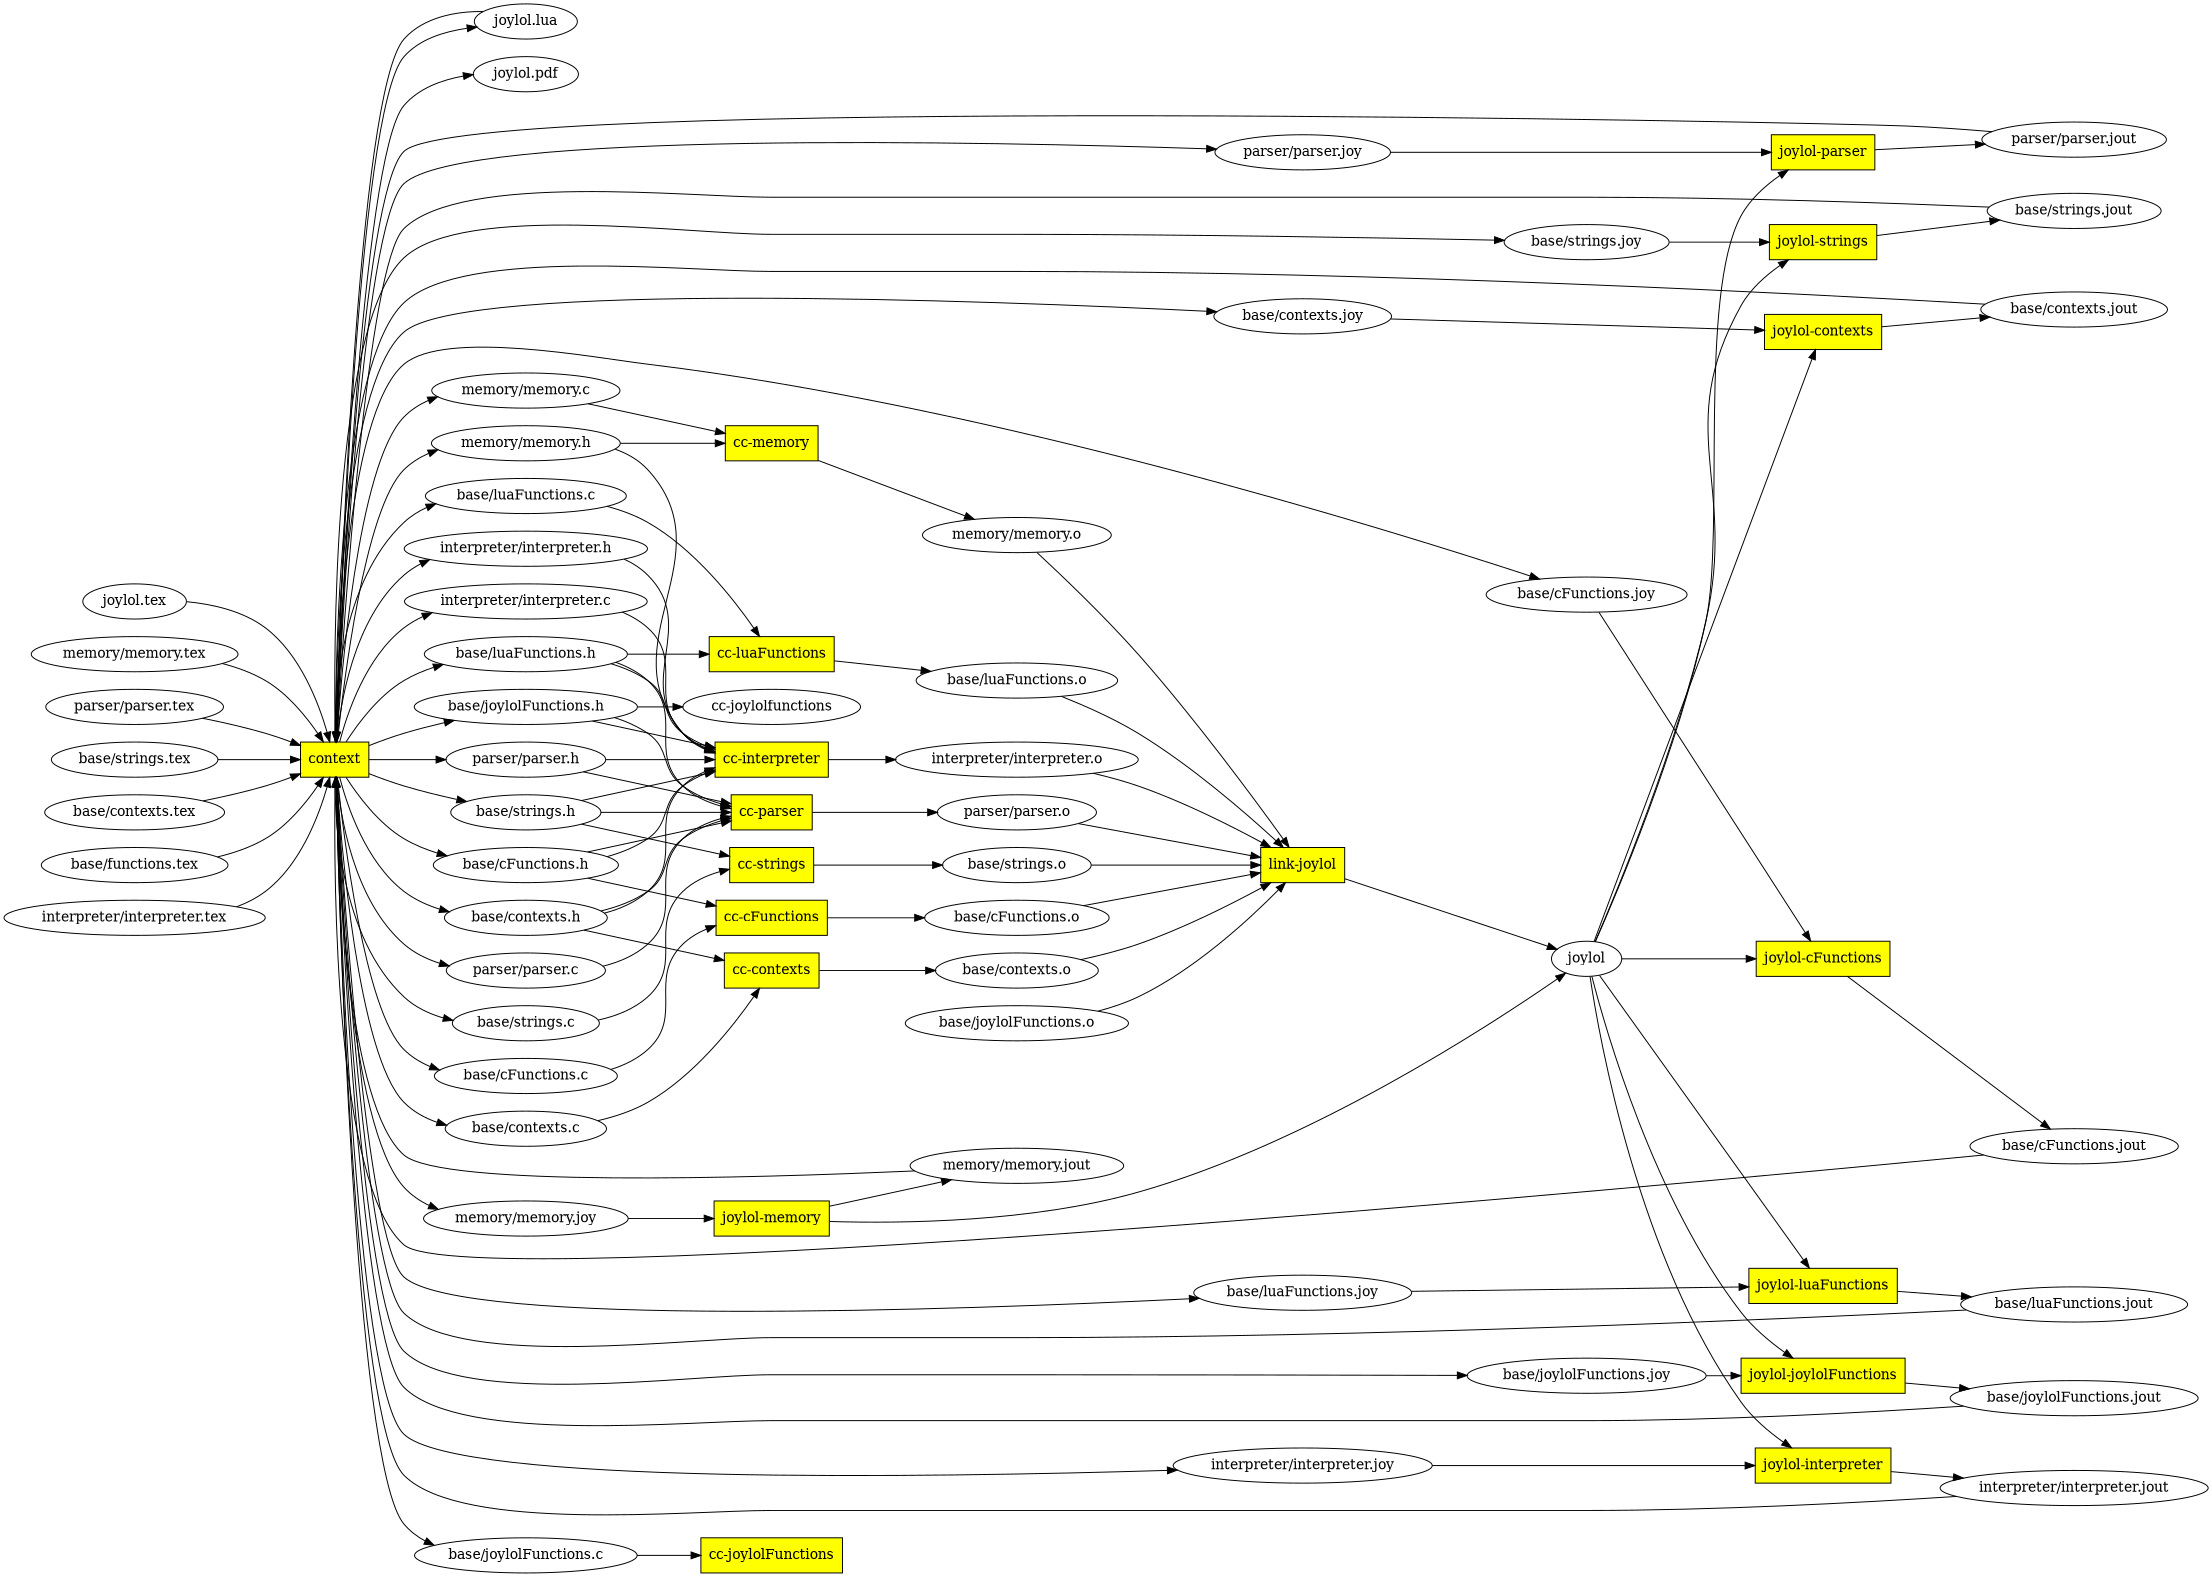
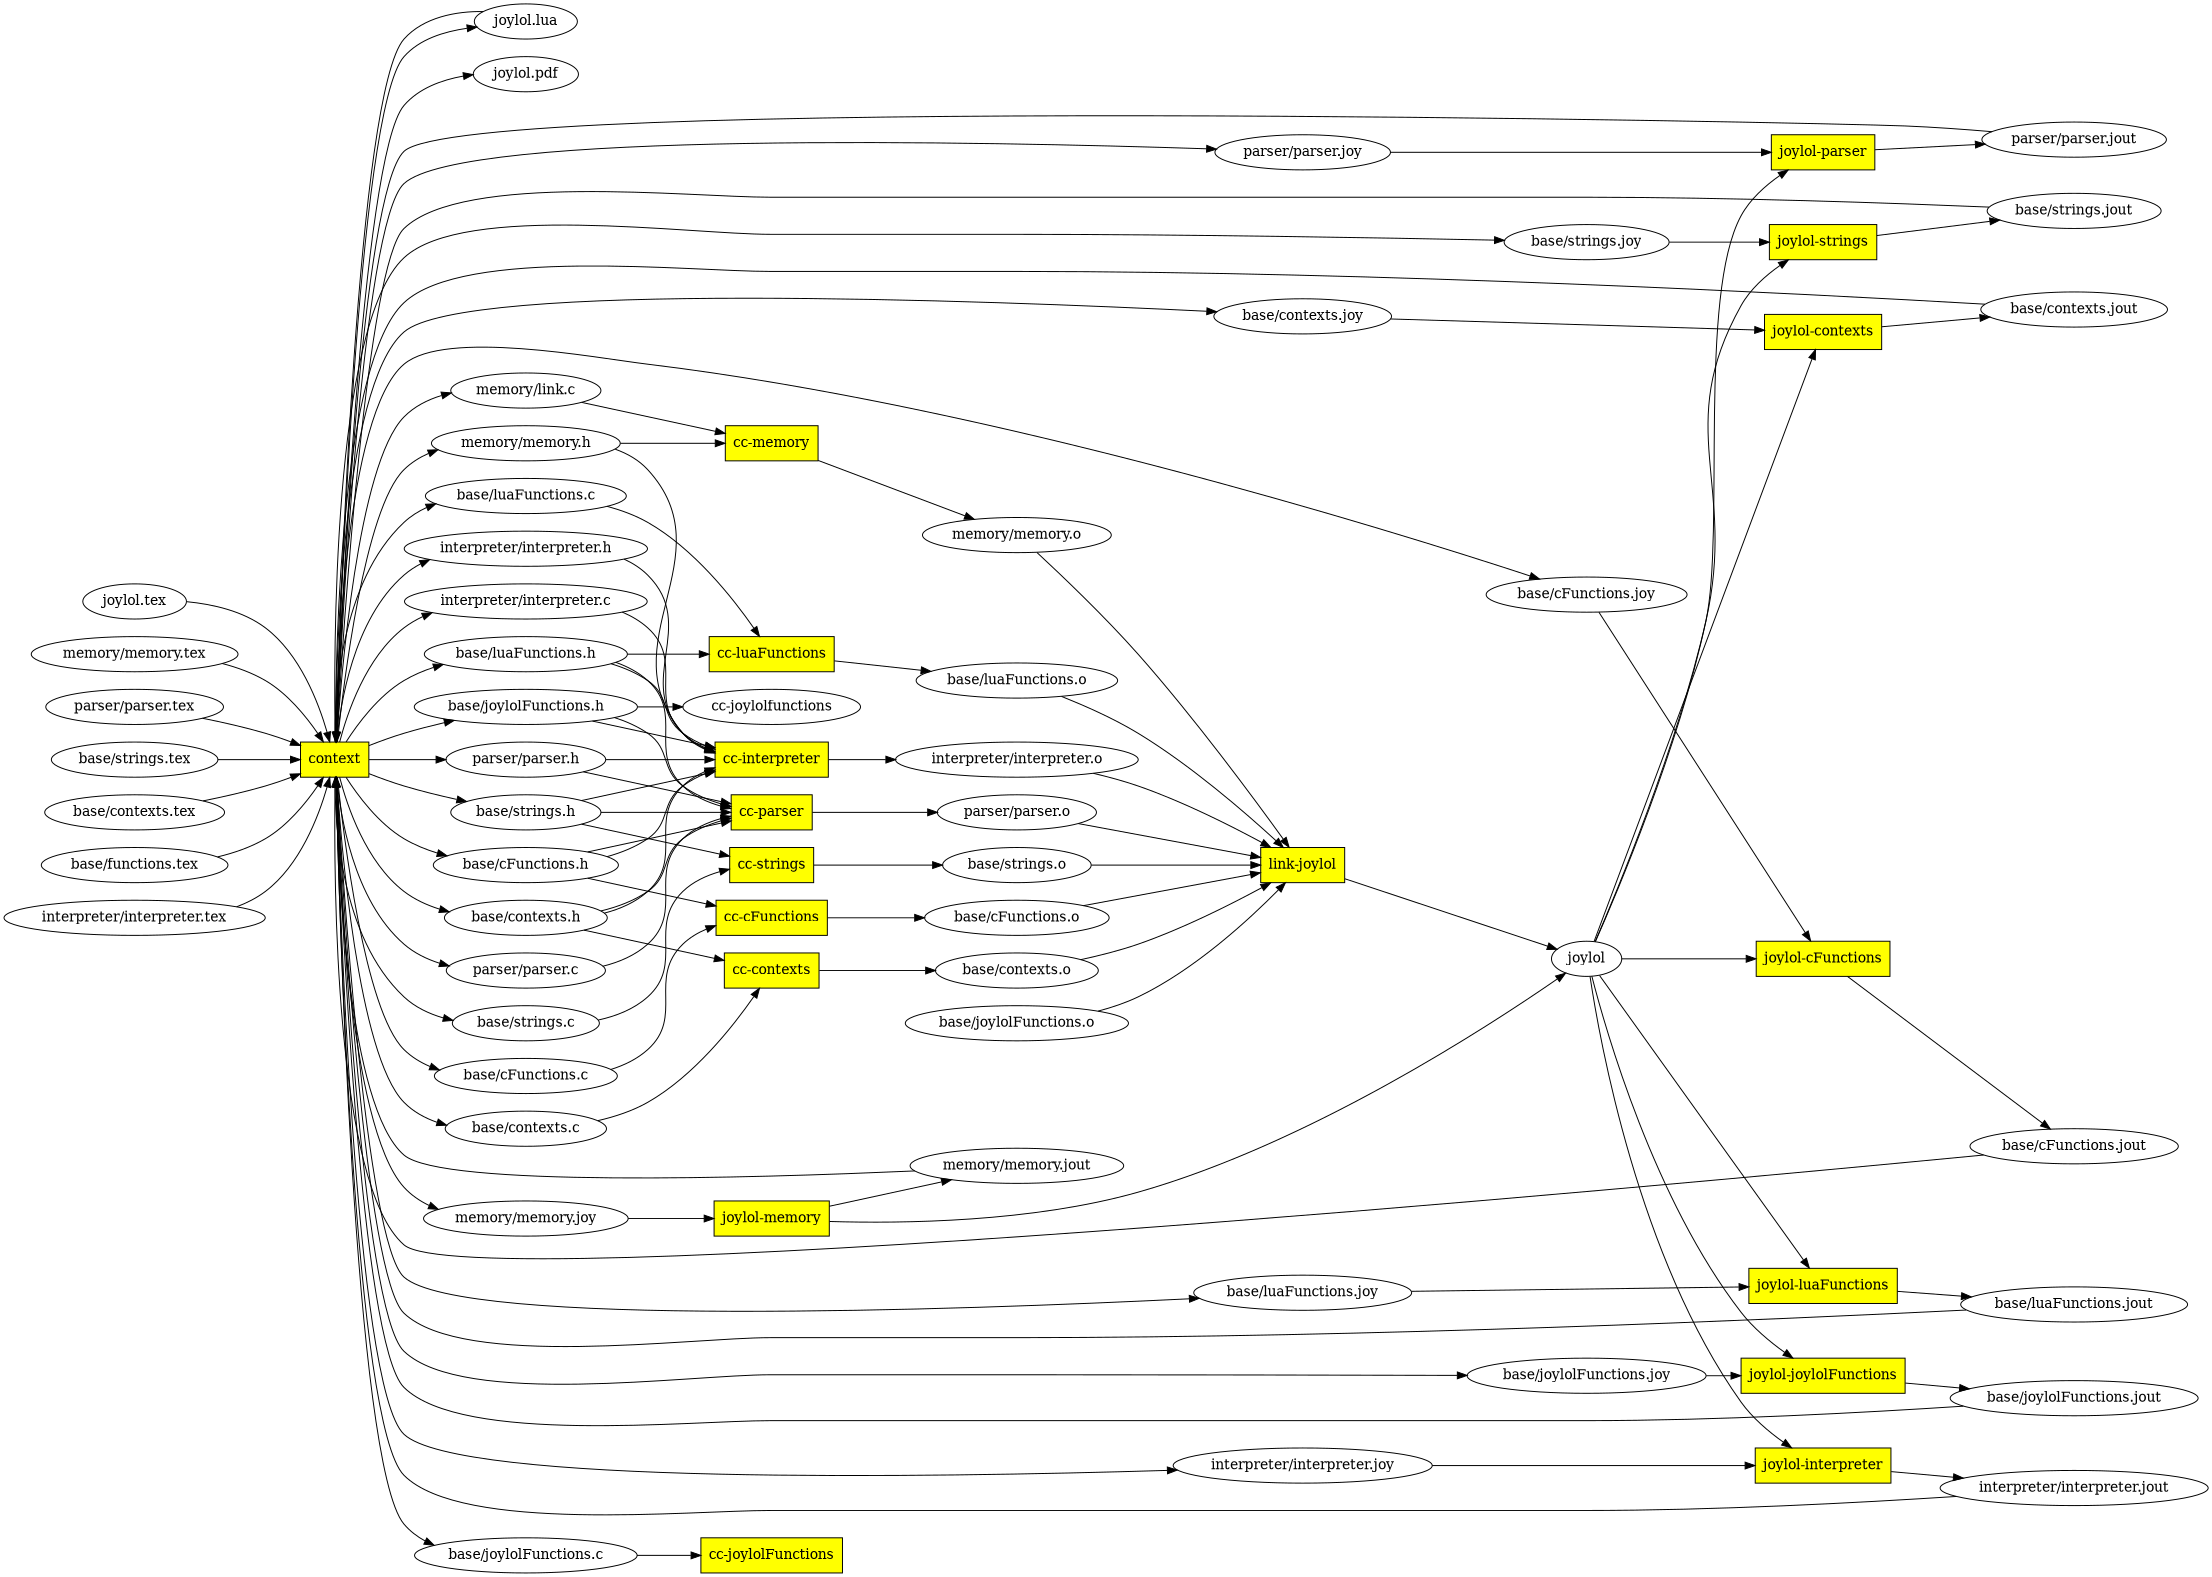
node "memory/memory.c": label "memory/memory.c" -> "memory/link.c"
